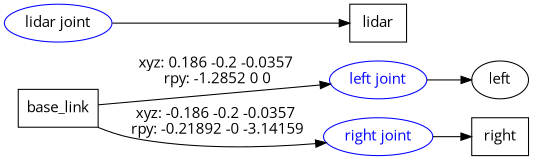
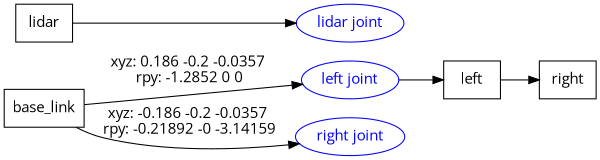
node "lidar joint": fontcolor black -> blue
edge "lidar joint" -> "lidar": reversed
node "left": shape ellipse -> box
edge "right joint" -> "right": now "left" -> "right"
